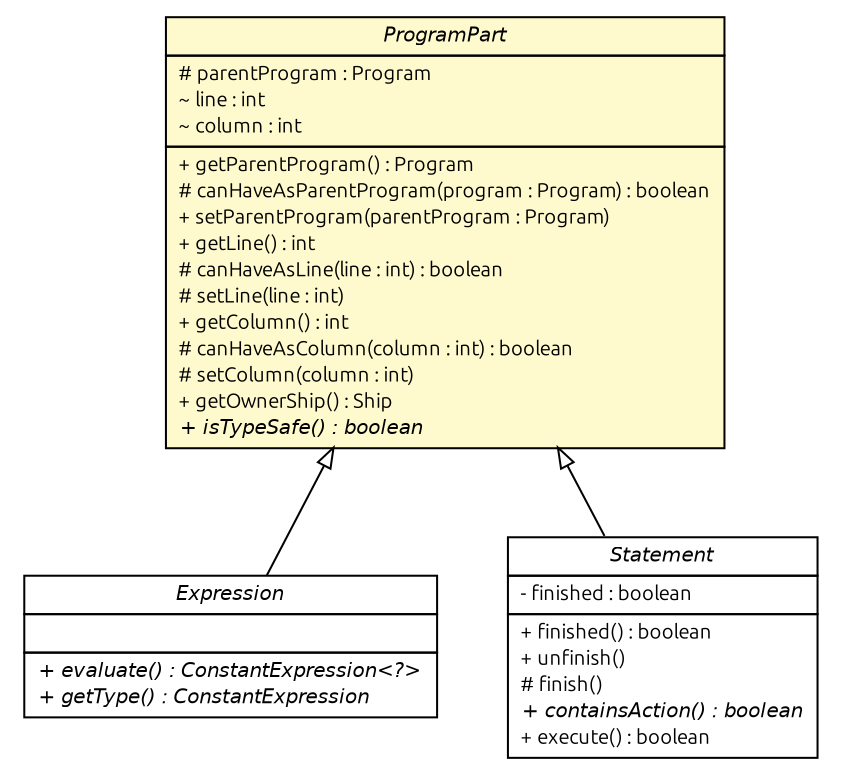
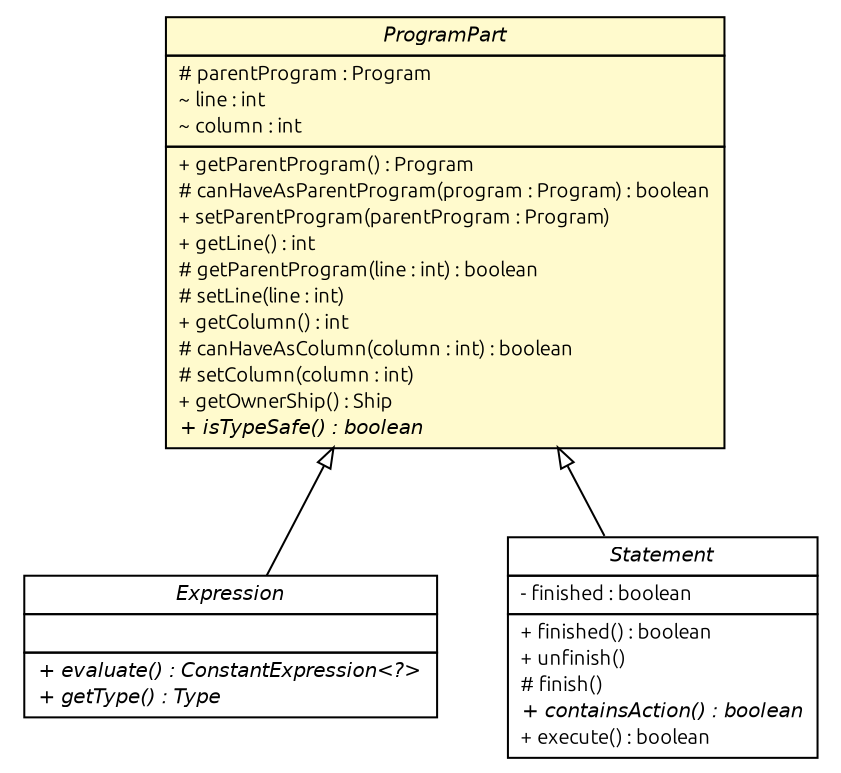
node "ProgramPart": text "# canHaveAsLine(line : int) : boolean" -> "# getParentProgram(line : int) : boolean"
node "Expression": text "+ getType() : ConstantExpression" -> "+ getType() : Type"
